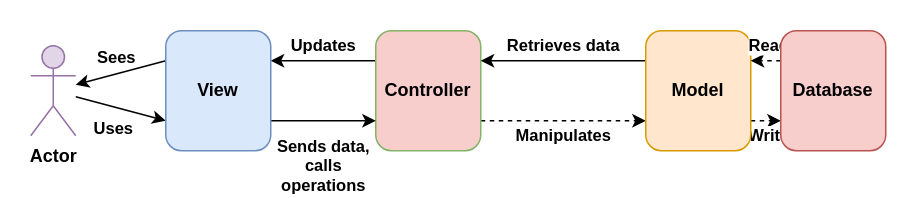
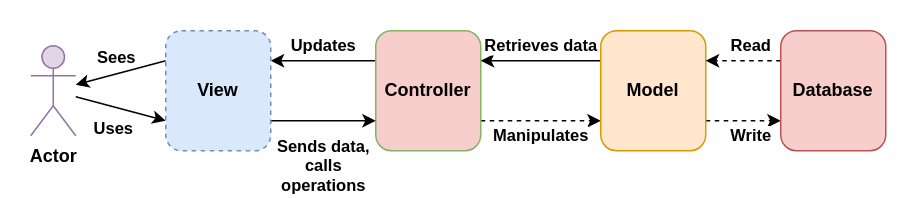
node "View": style solid -> dashed
node "Model": moved (698, 91) -> (653, 91)
